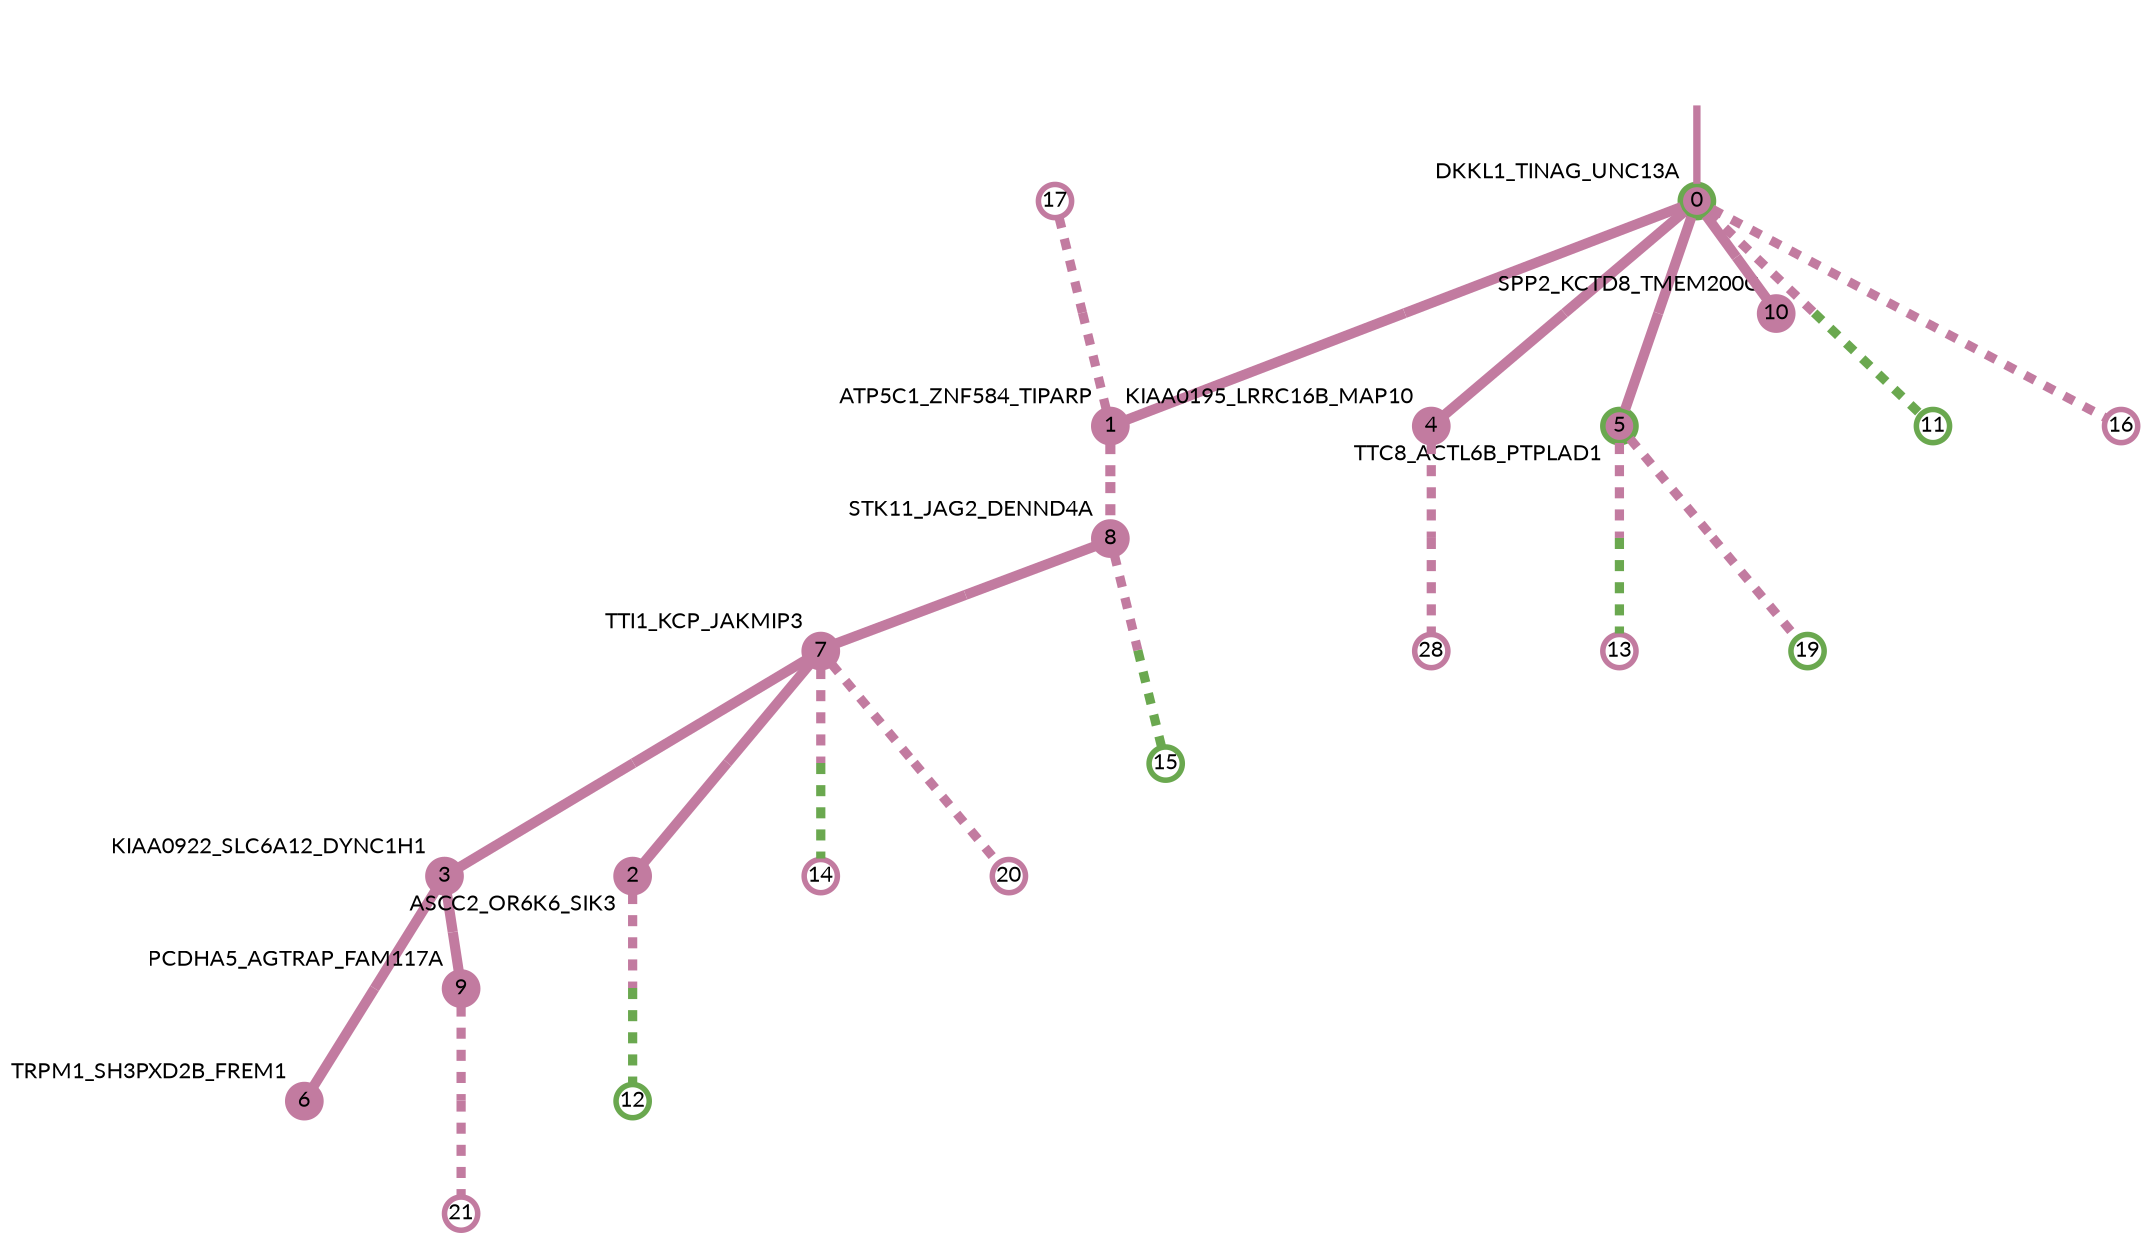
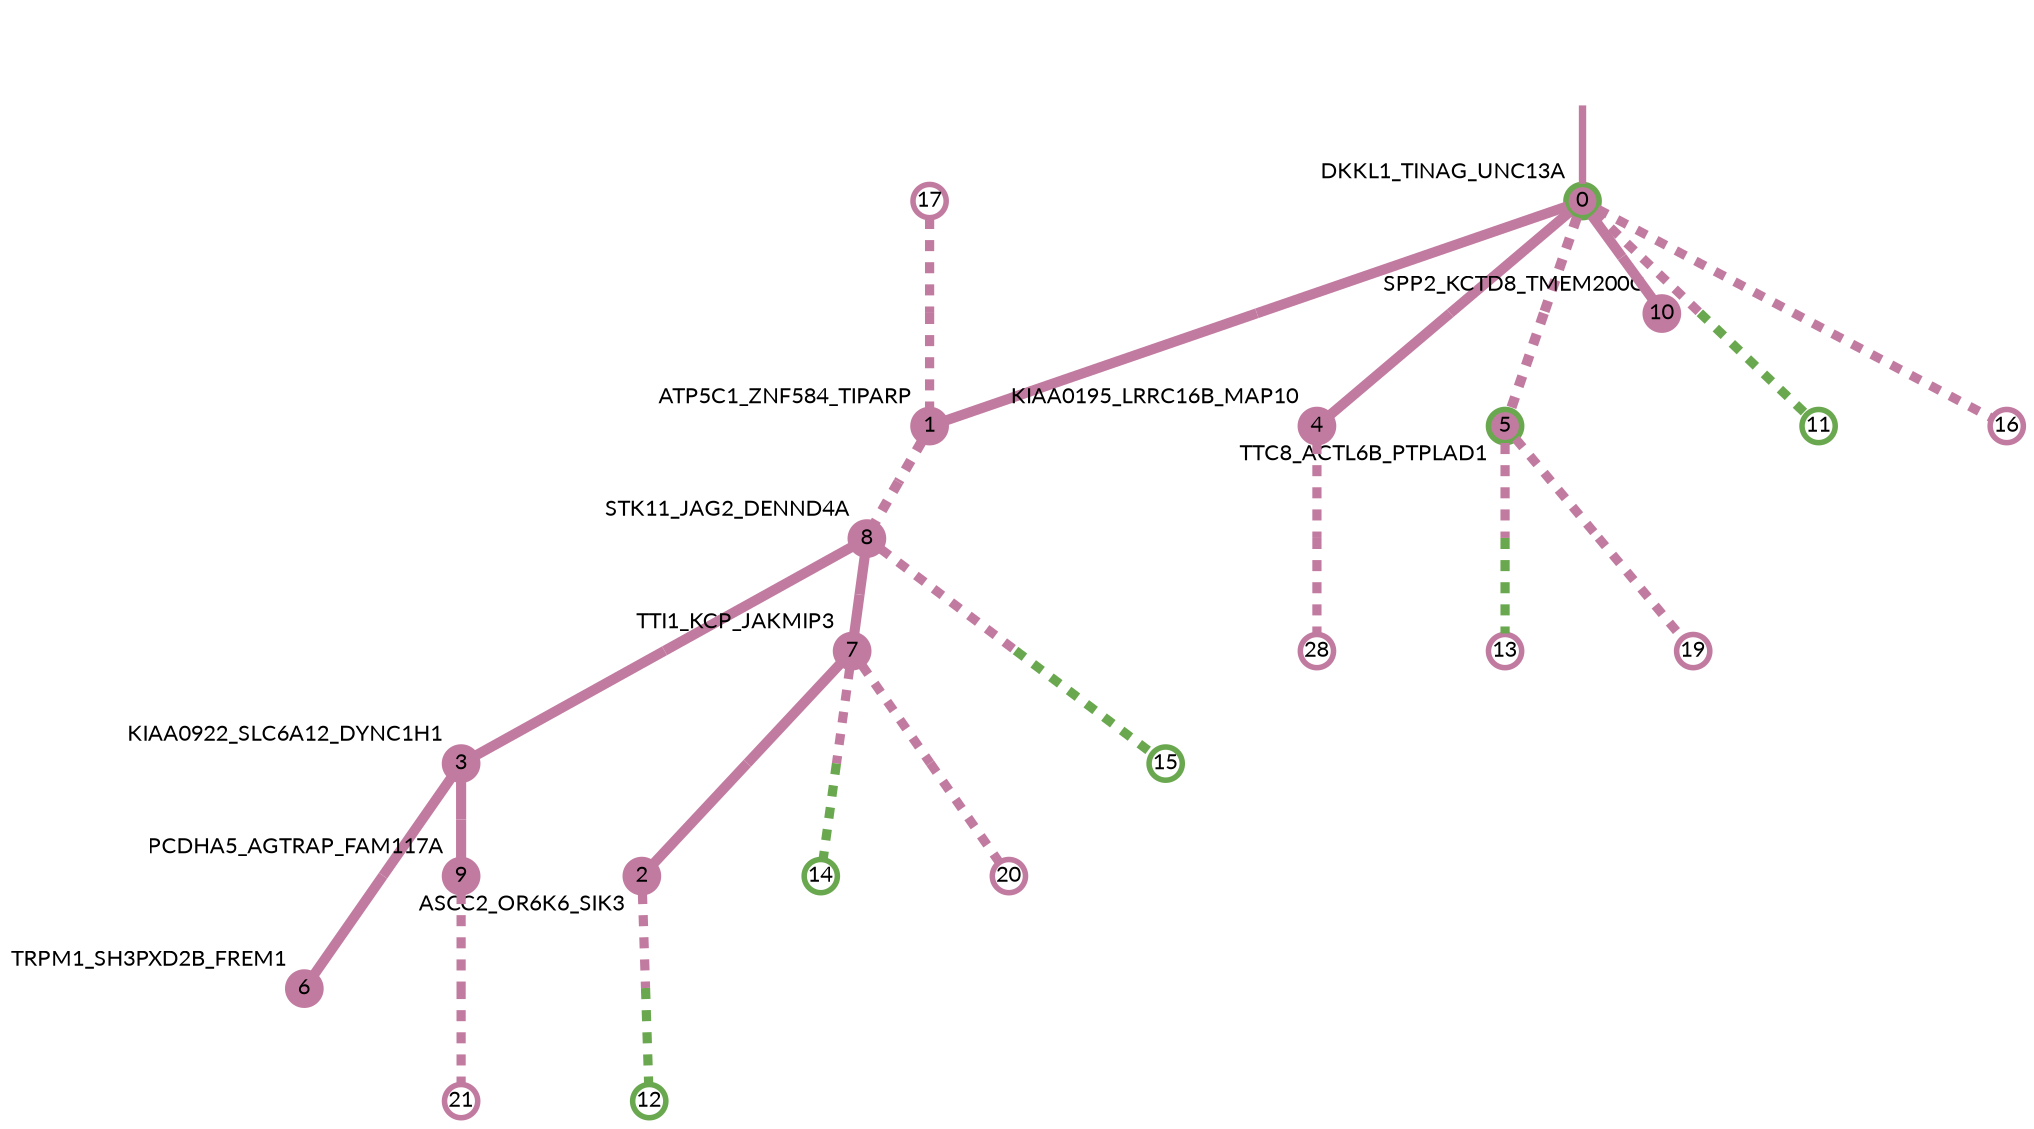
edge "0 DKKL1_TINAG_UNC13A" -> "5 TTC8_ACTL6B_PTPLAD1": style solid -> dashed
node "19": color #6aa84fff -> #c27ba0ff
edge "7 TTI1_KCP_JAKMIP3" -> "3 KIAA0922_SLC6A12_DYNC1H1": now "8 STK11_JAG2_DENND4A" -> "3 KIAA0922_SLC6A12_DYNC1H1"
node "14": color #c27ba0ff -> #6aa84fff
